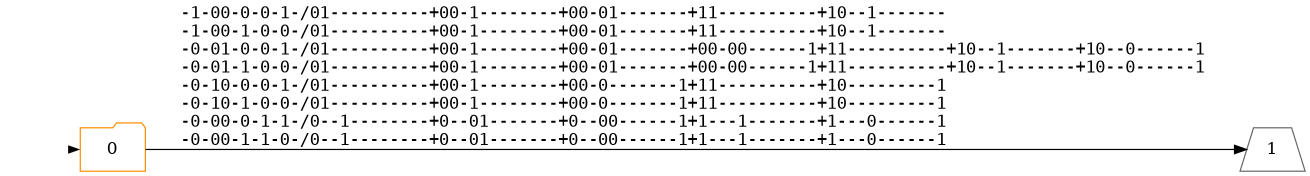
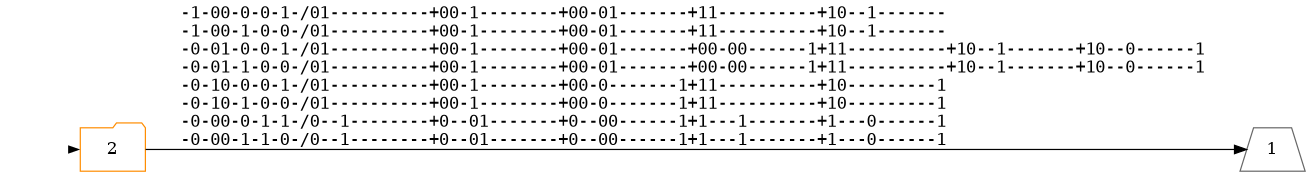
node "0": label "0" -> "2"
